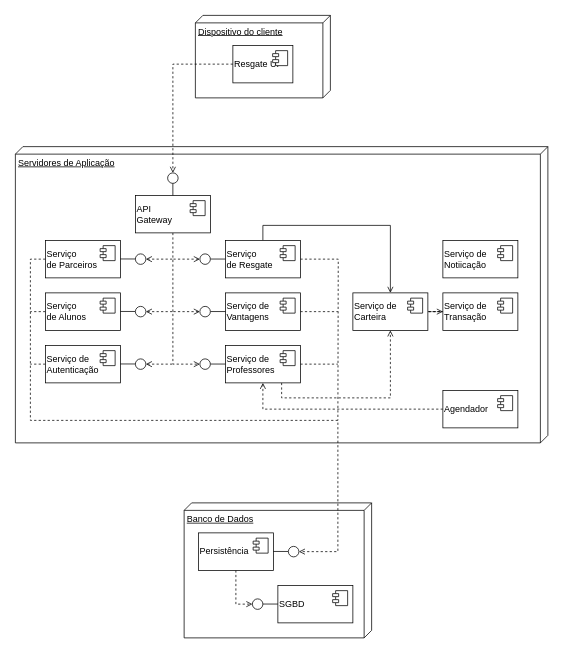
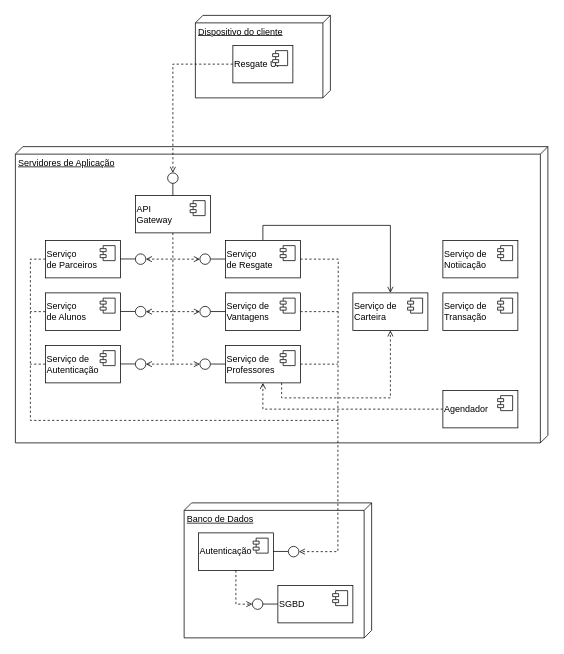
edge "Serviço de Carteira" -> "Serviço de Transação": removed
node "Persistência": label "Persistência" -> "Autenticação"
